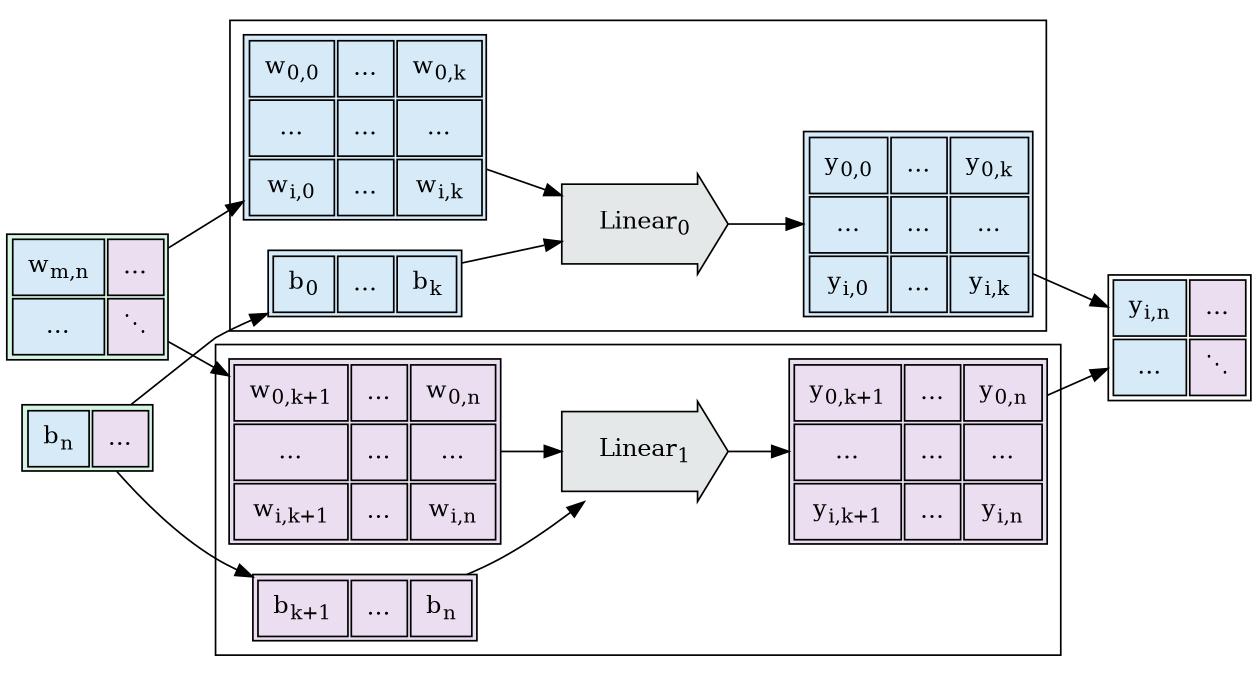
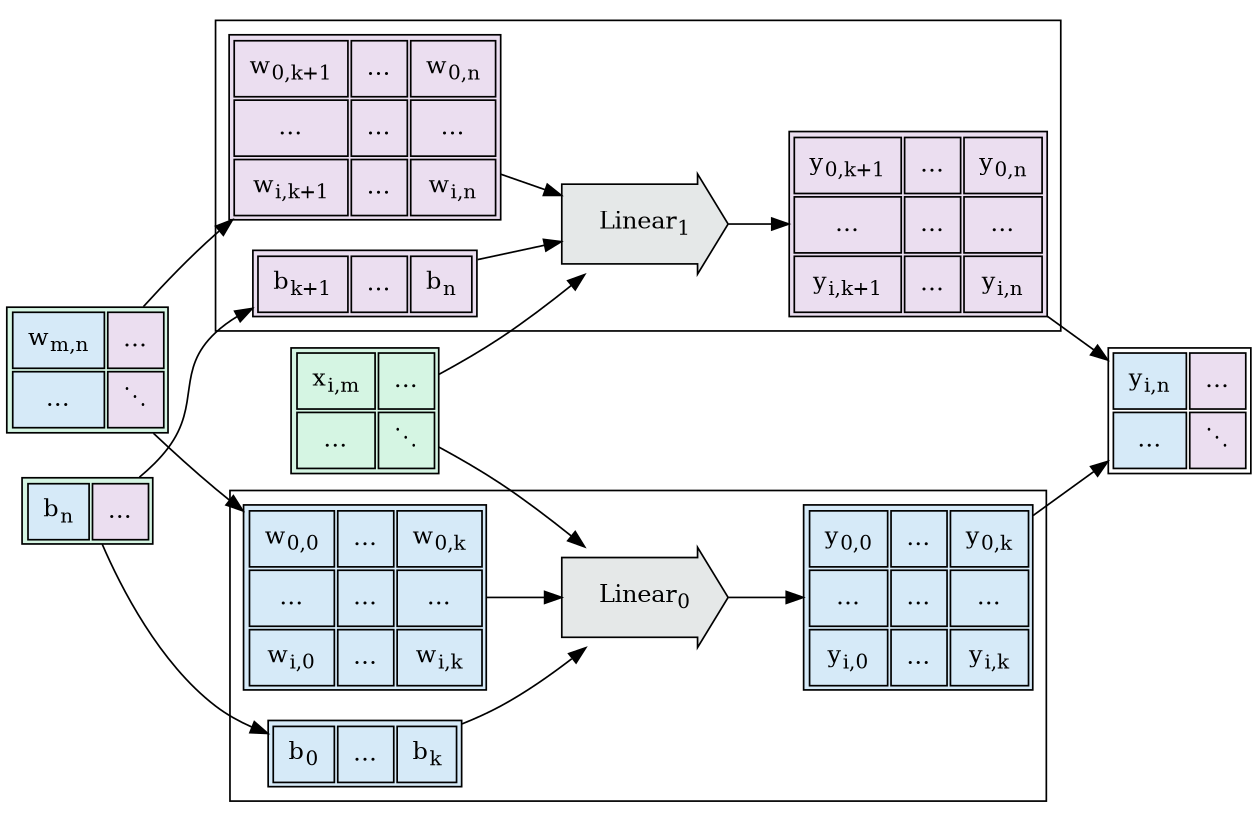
node "x": added
